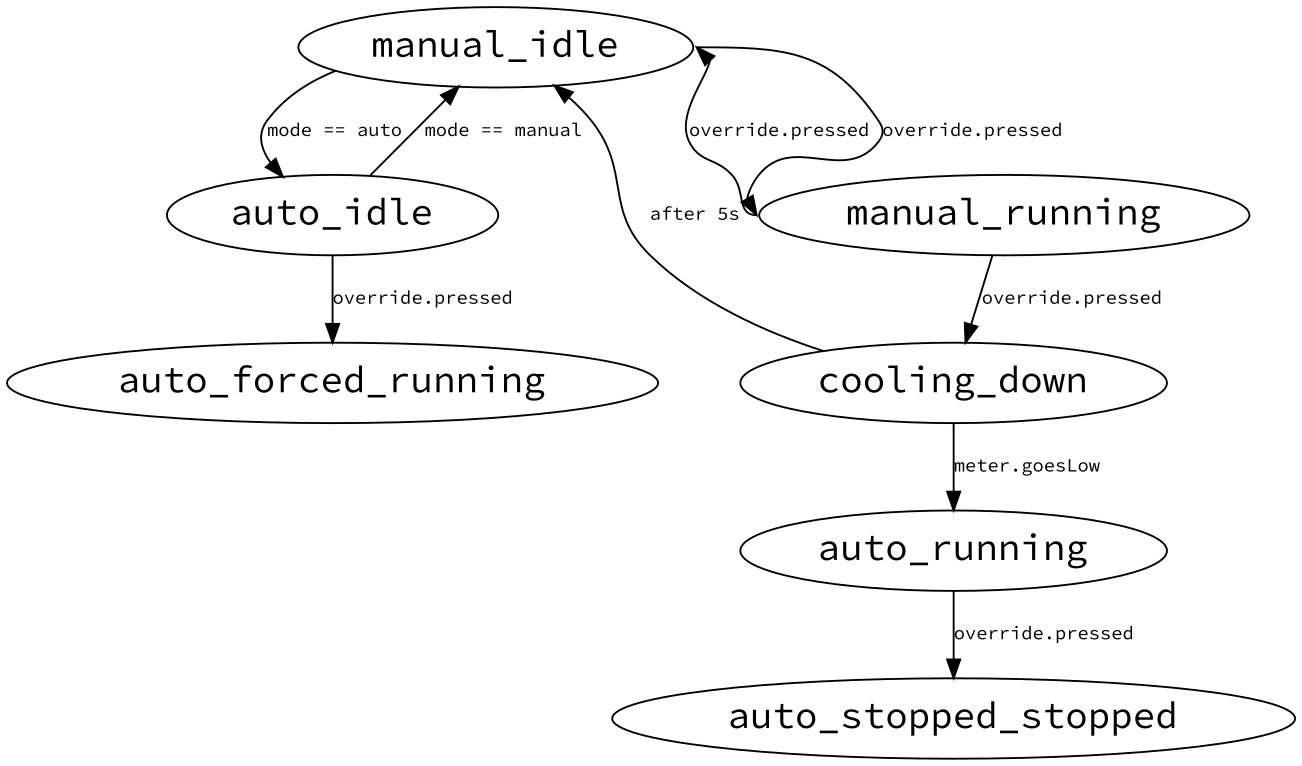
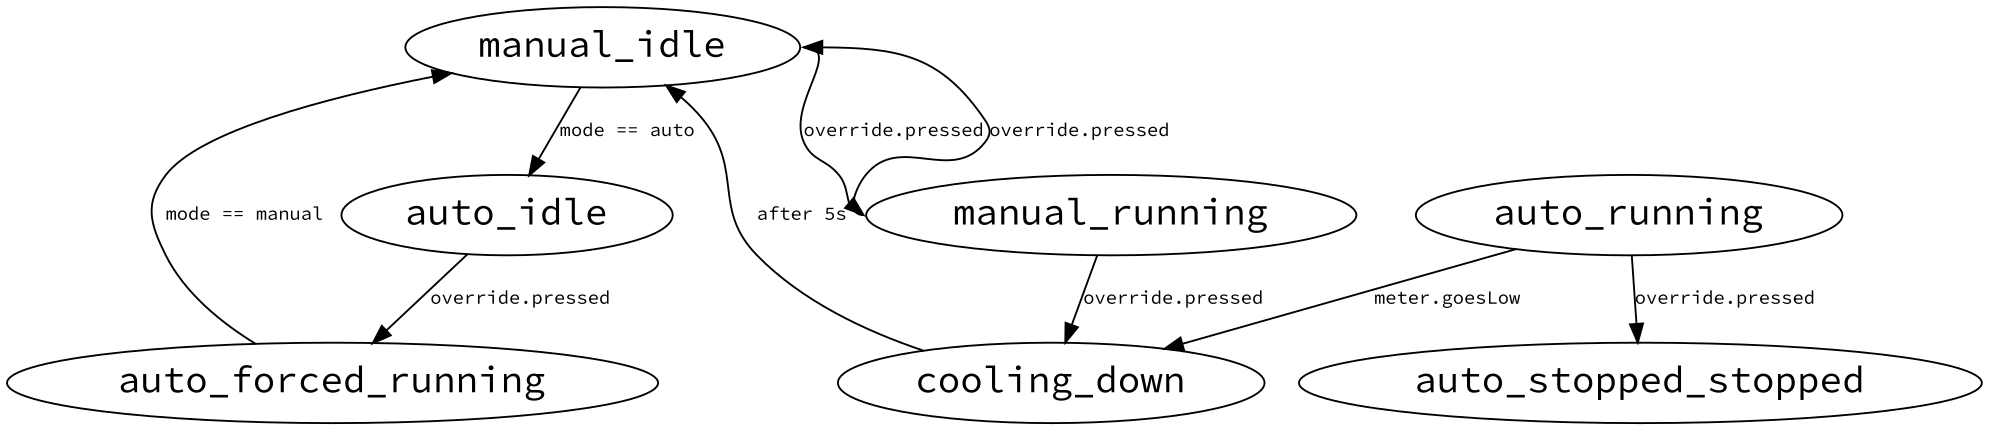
edge "auto_idle" -> "manual_idle": now "auto_forced_running" -> "manual_idle"
edge "cooling_down" -> "auto_running": reversed
